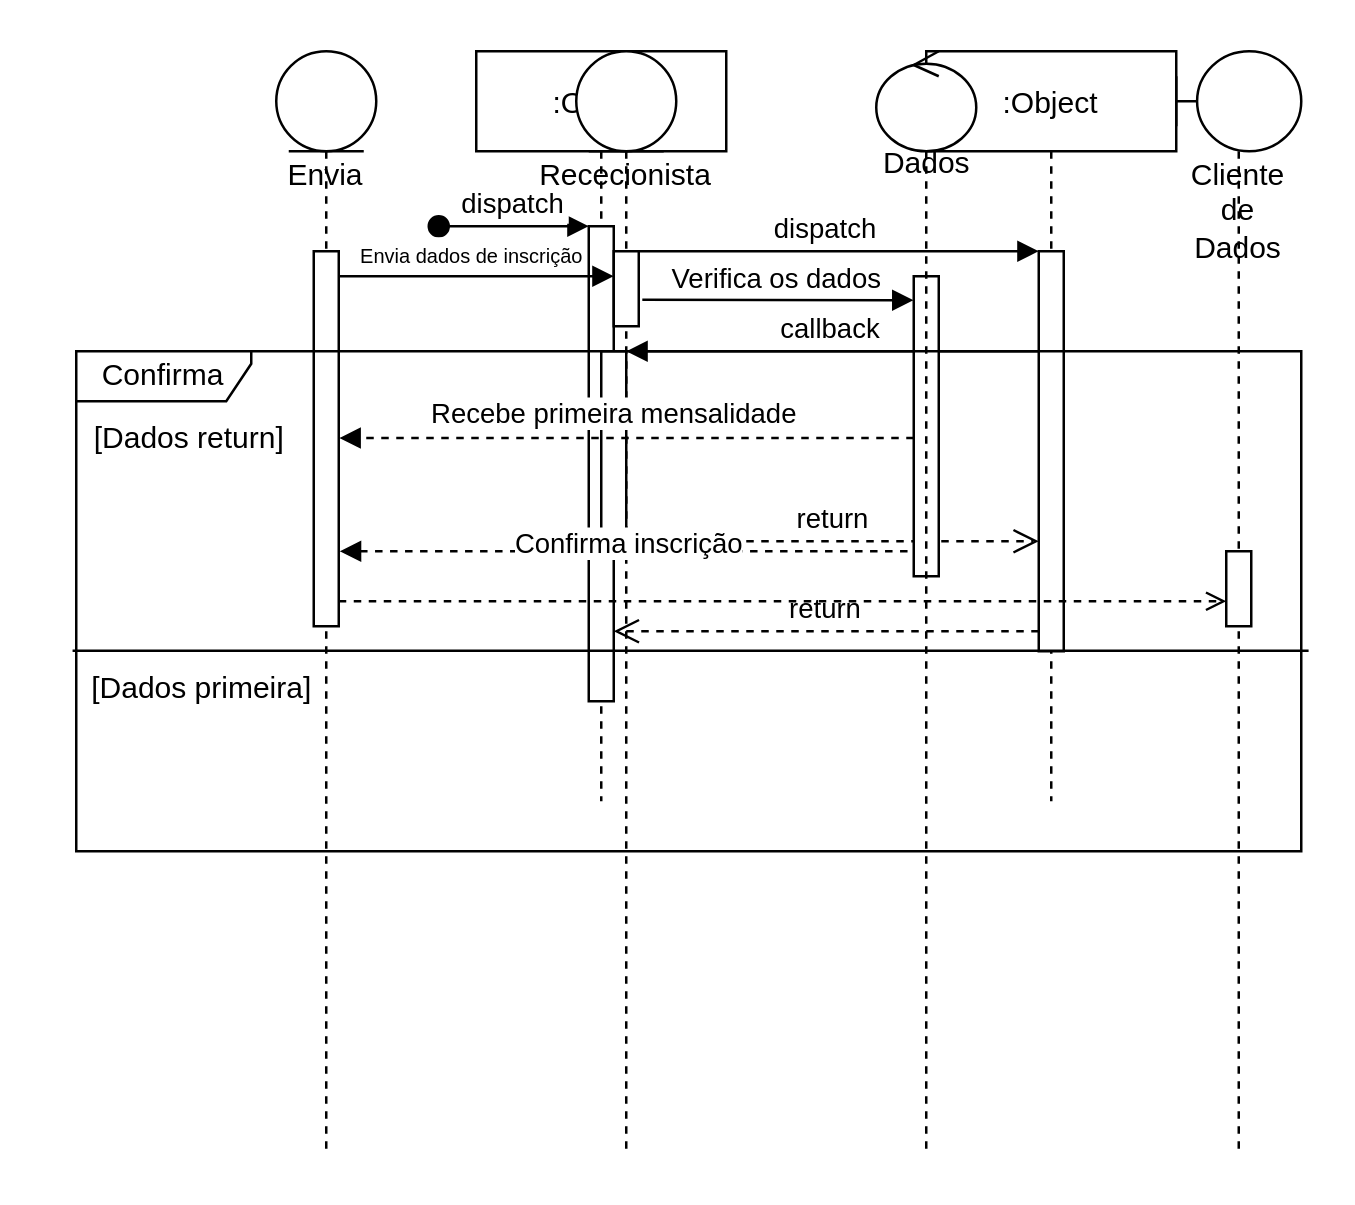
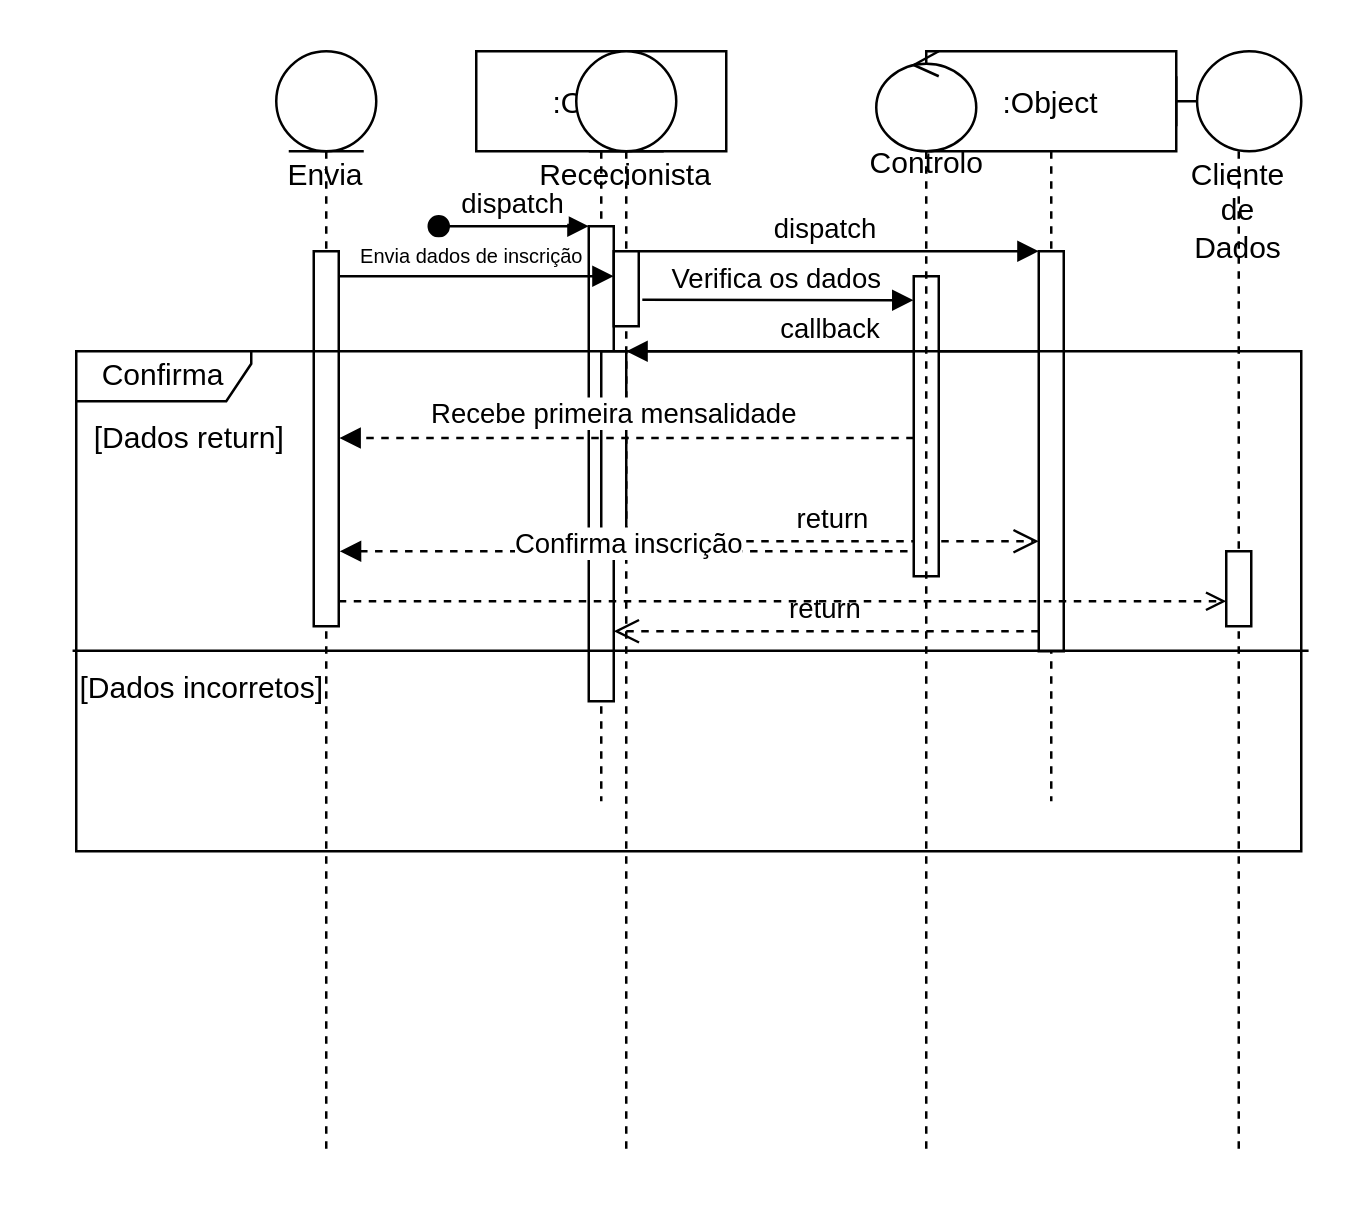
node "Dados": label "Dados" -> "Controlo"
node "[Dados primeira]": label "[Dados primeira]" -> "[Dados incorretos]"
